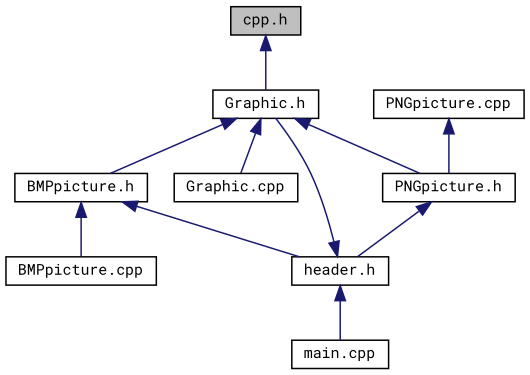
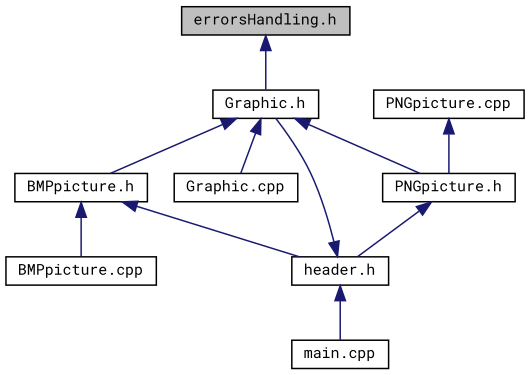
node "cpp.h": label "cpp.h" -> "errorsHandling.h"
